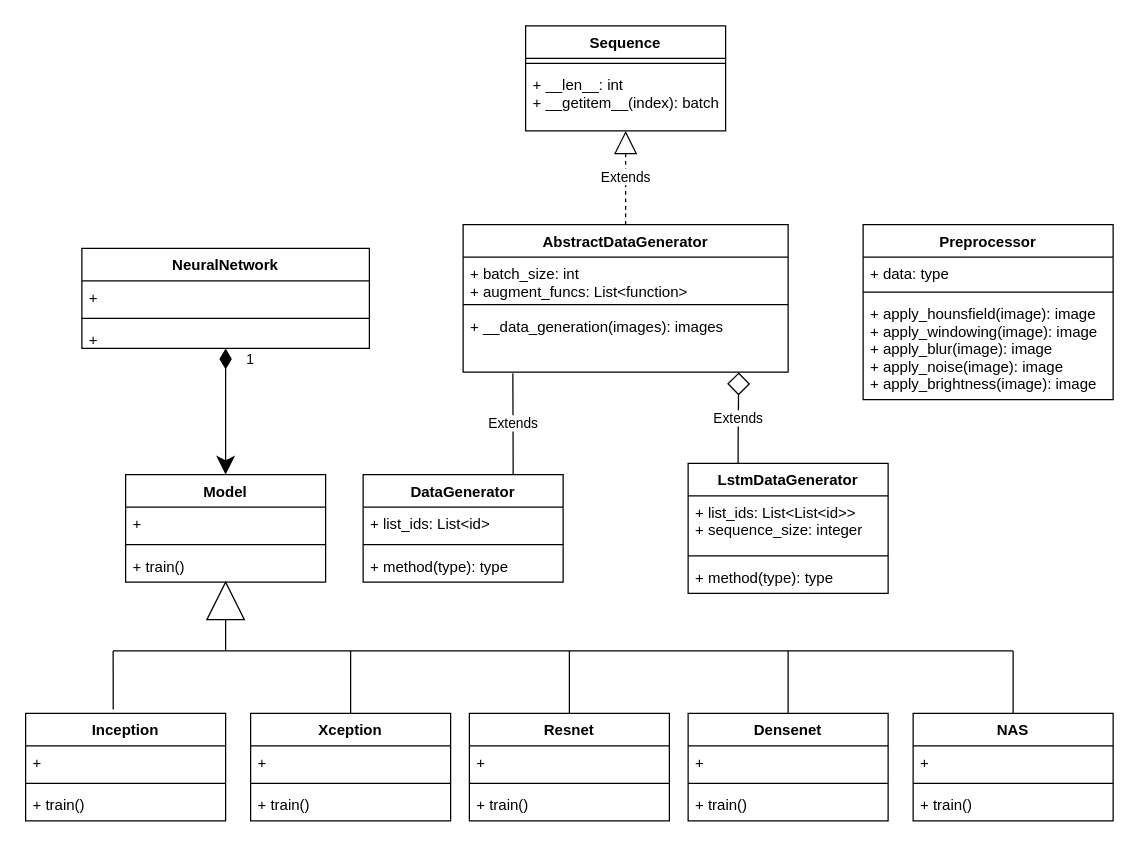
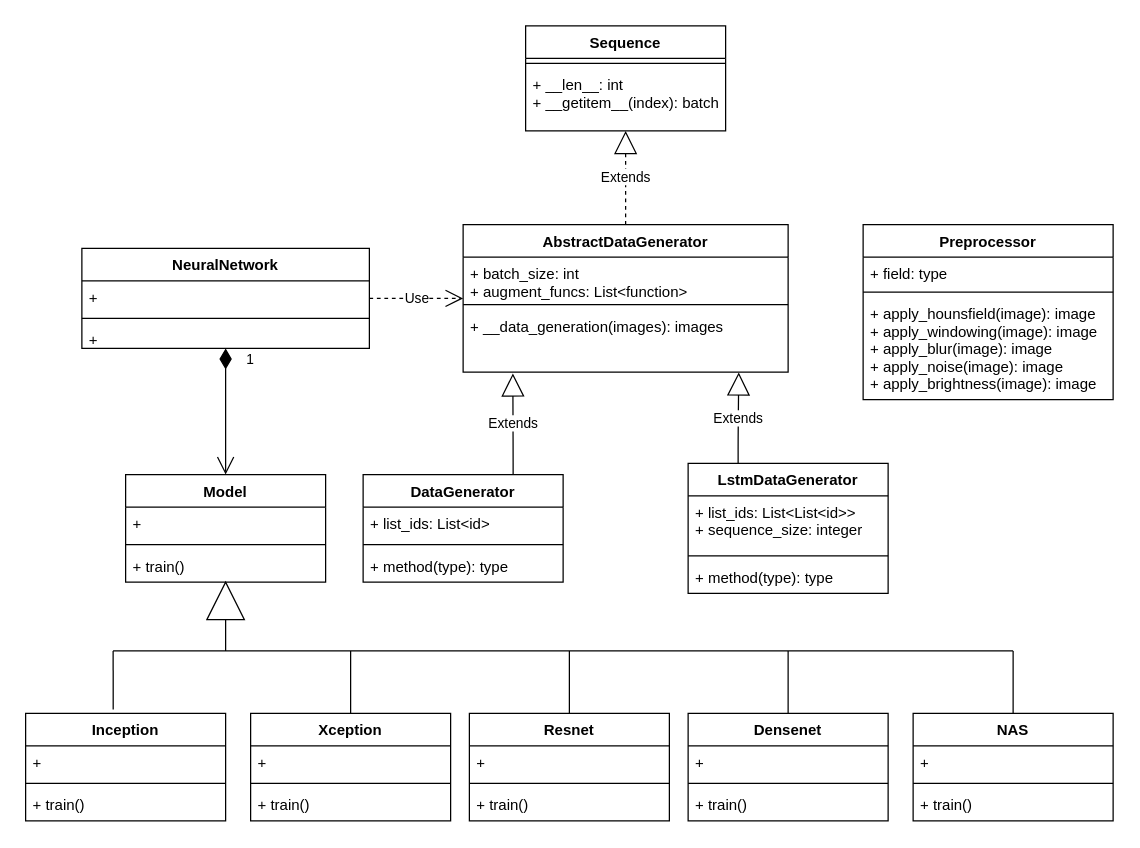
node "+ data: type": label "+ data: type" -> "+ field: type"
edge "NeuralNetwork" -> "AbstractDataGenerator": added, label "Use"
edge "+ __data_generation(images): images" -- "DataGenerator": arrowhead none -> block
edge "LstmDataGenerator" -> "+ __data_generation(images): images": arrowhead diamond -> block
edge "NeuralNetwork" -- "Model": arrowhead classic -> open
